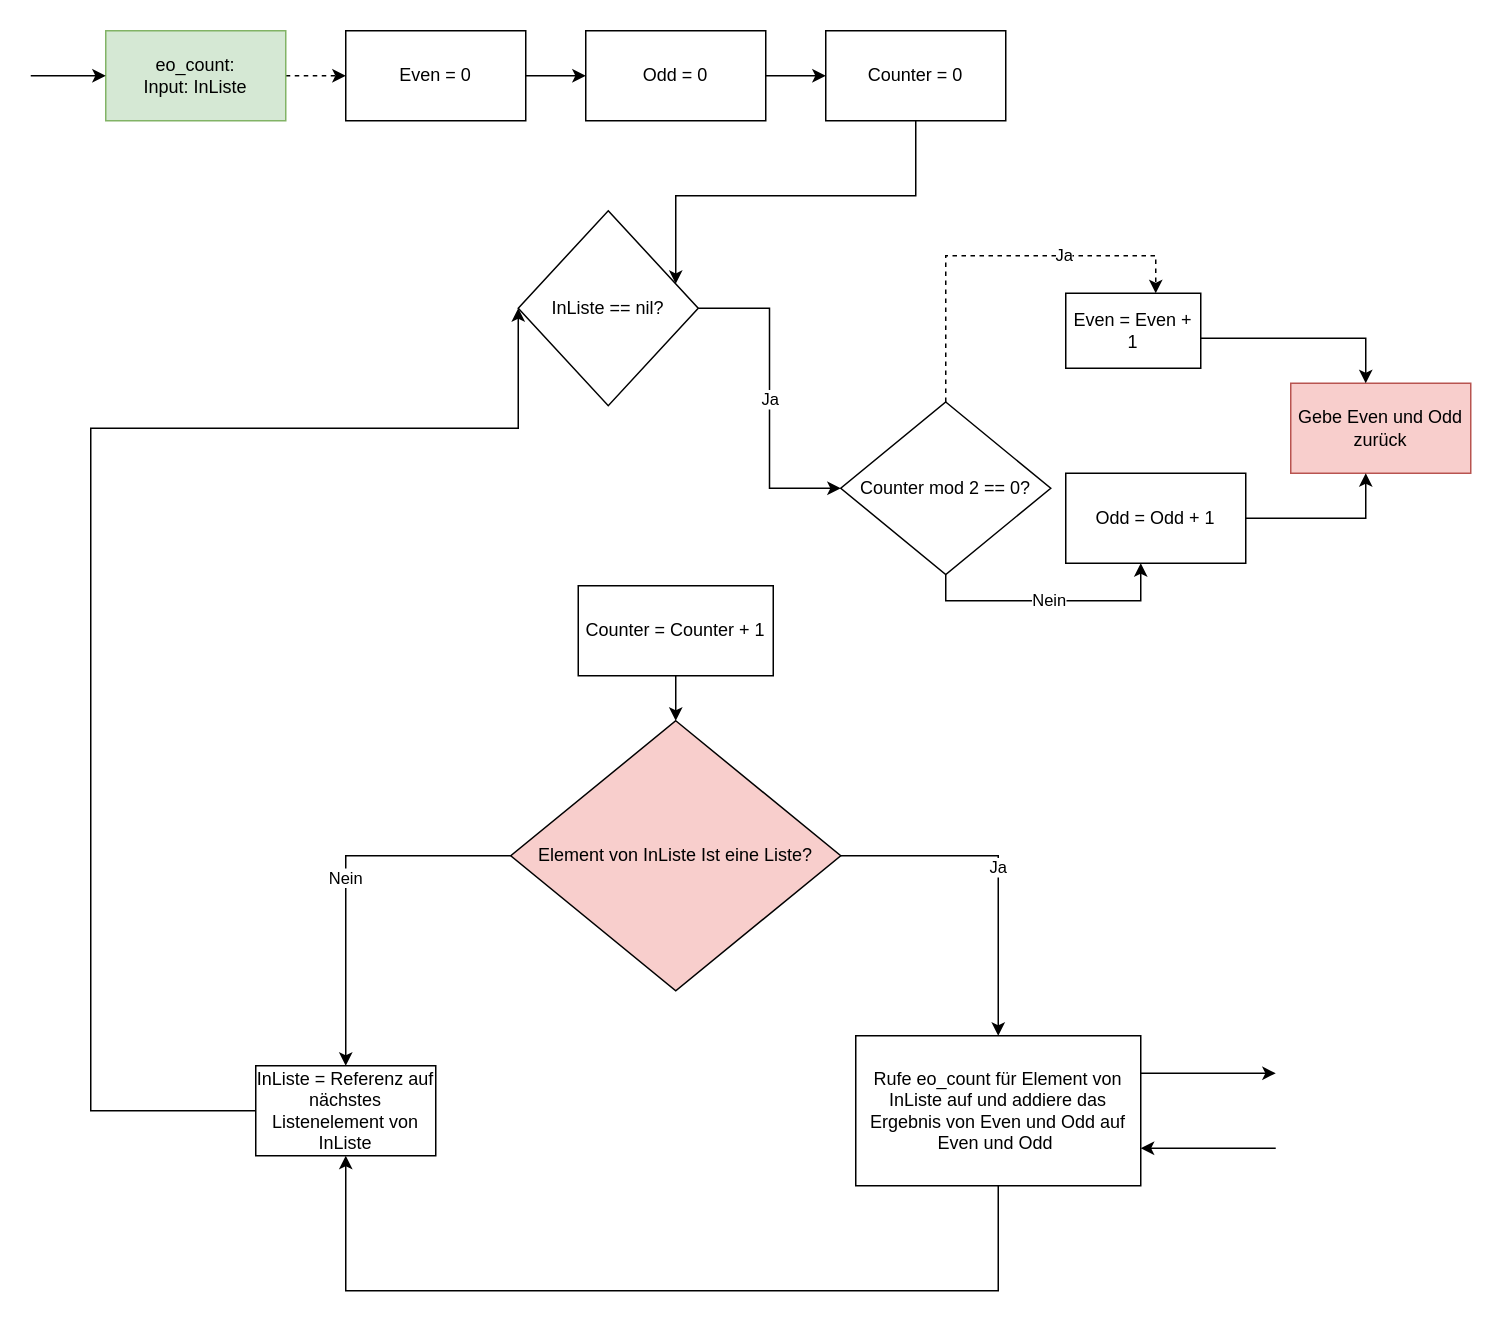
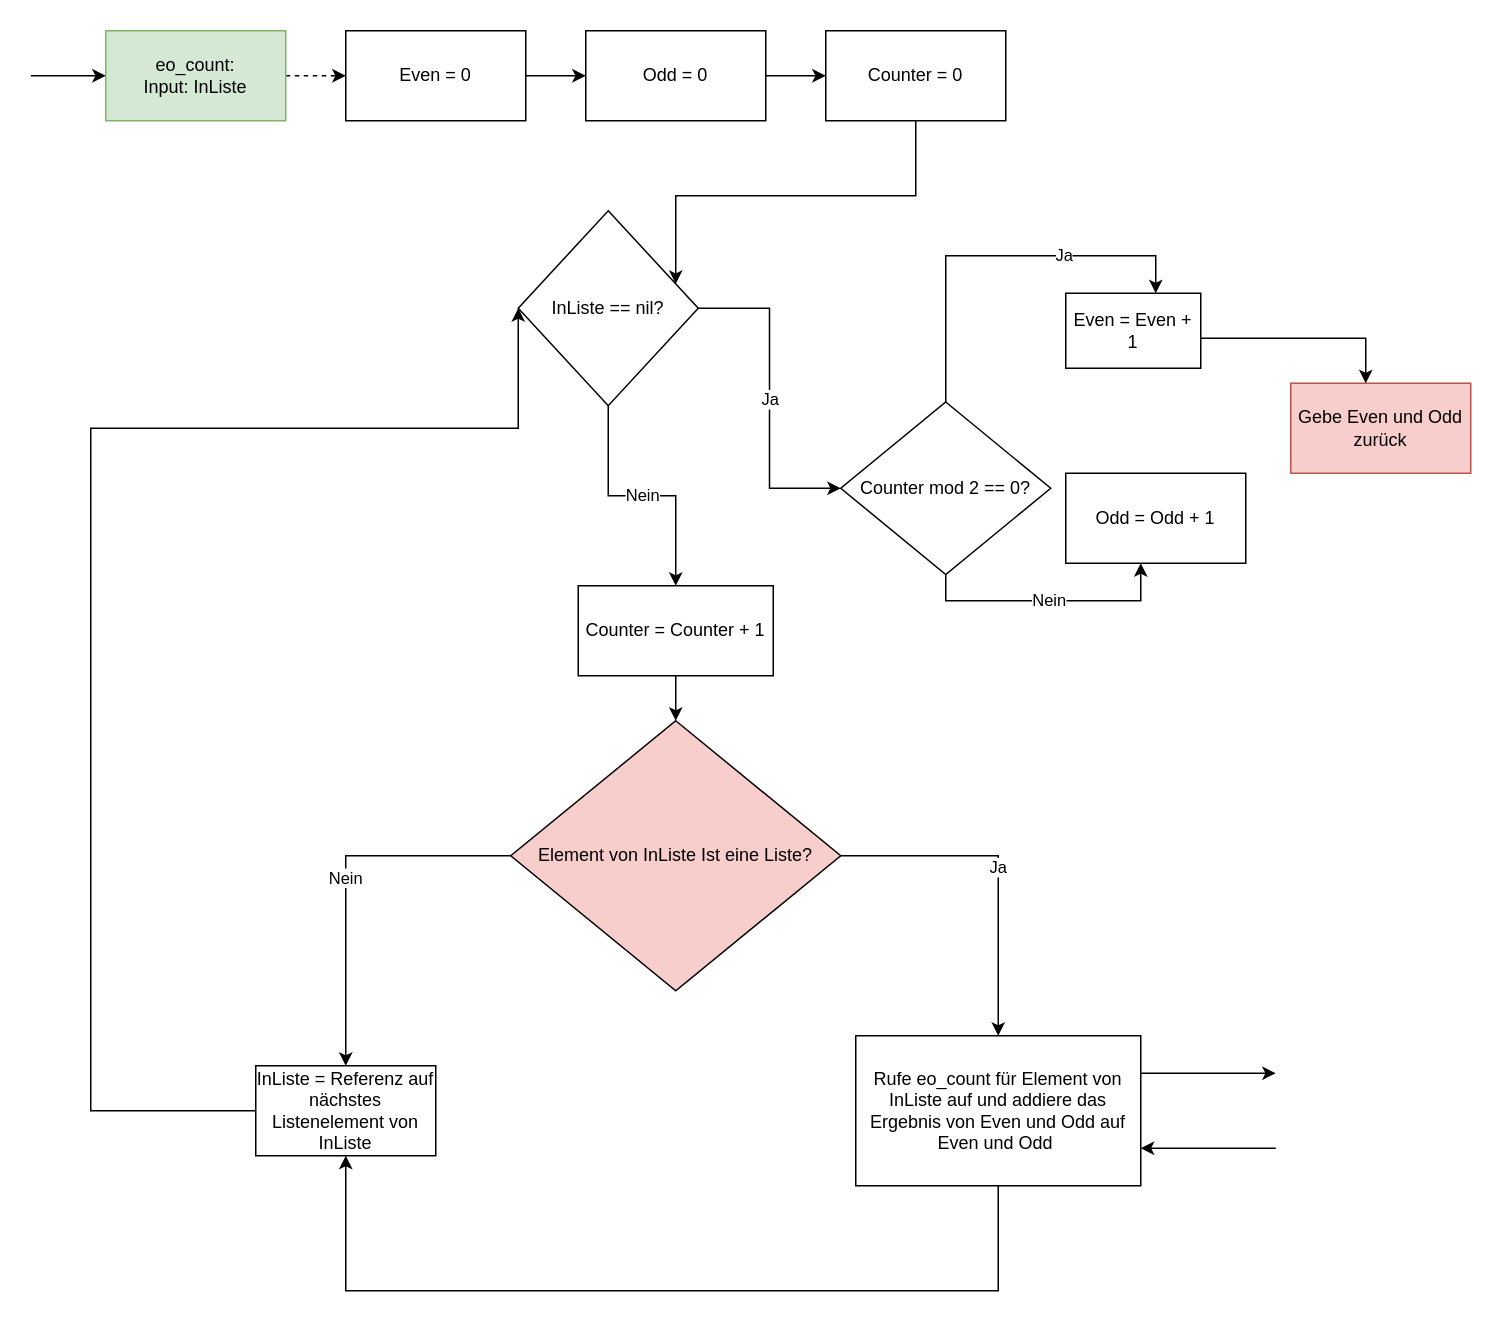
edge "Counter mod 2 == 0?" -> "Even = Even + 1": style dashed -> solid
edge "InListe == nil?" -> "Counter = Counter + 1": added, label "Nein"
edge "Odd = Odd + 1" -> "Gebe Even und Odd zurück": removed
